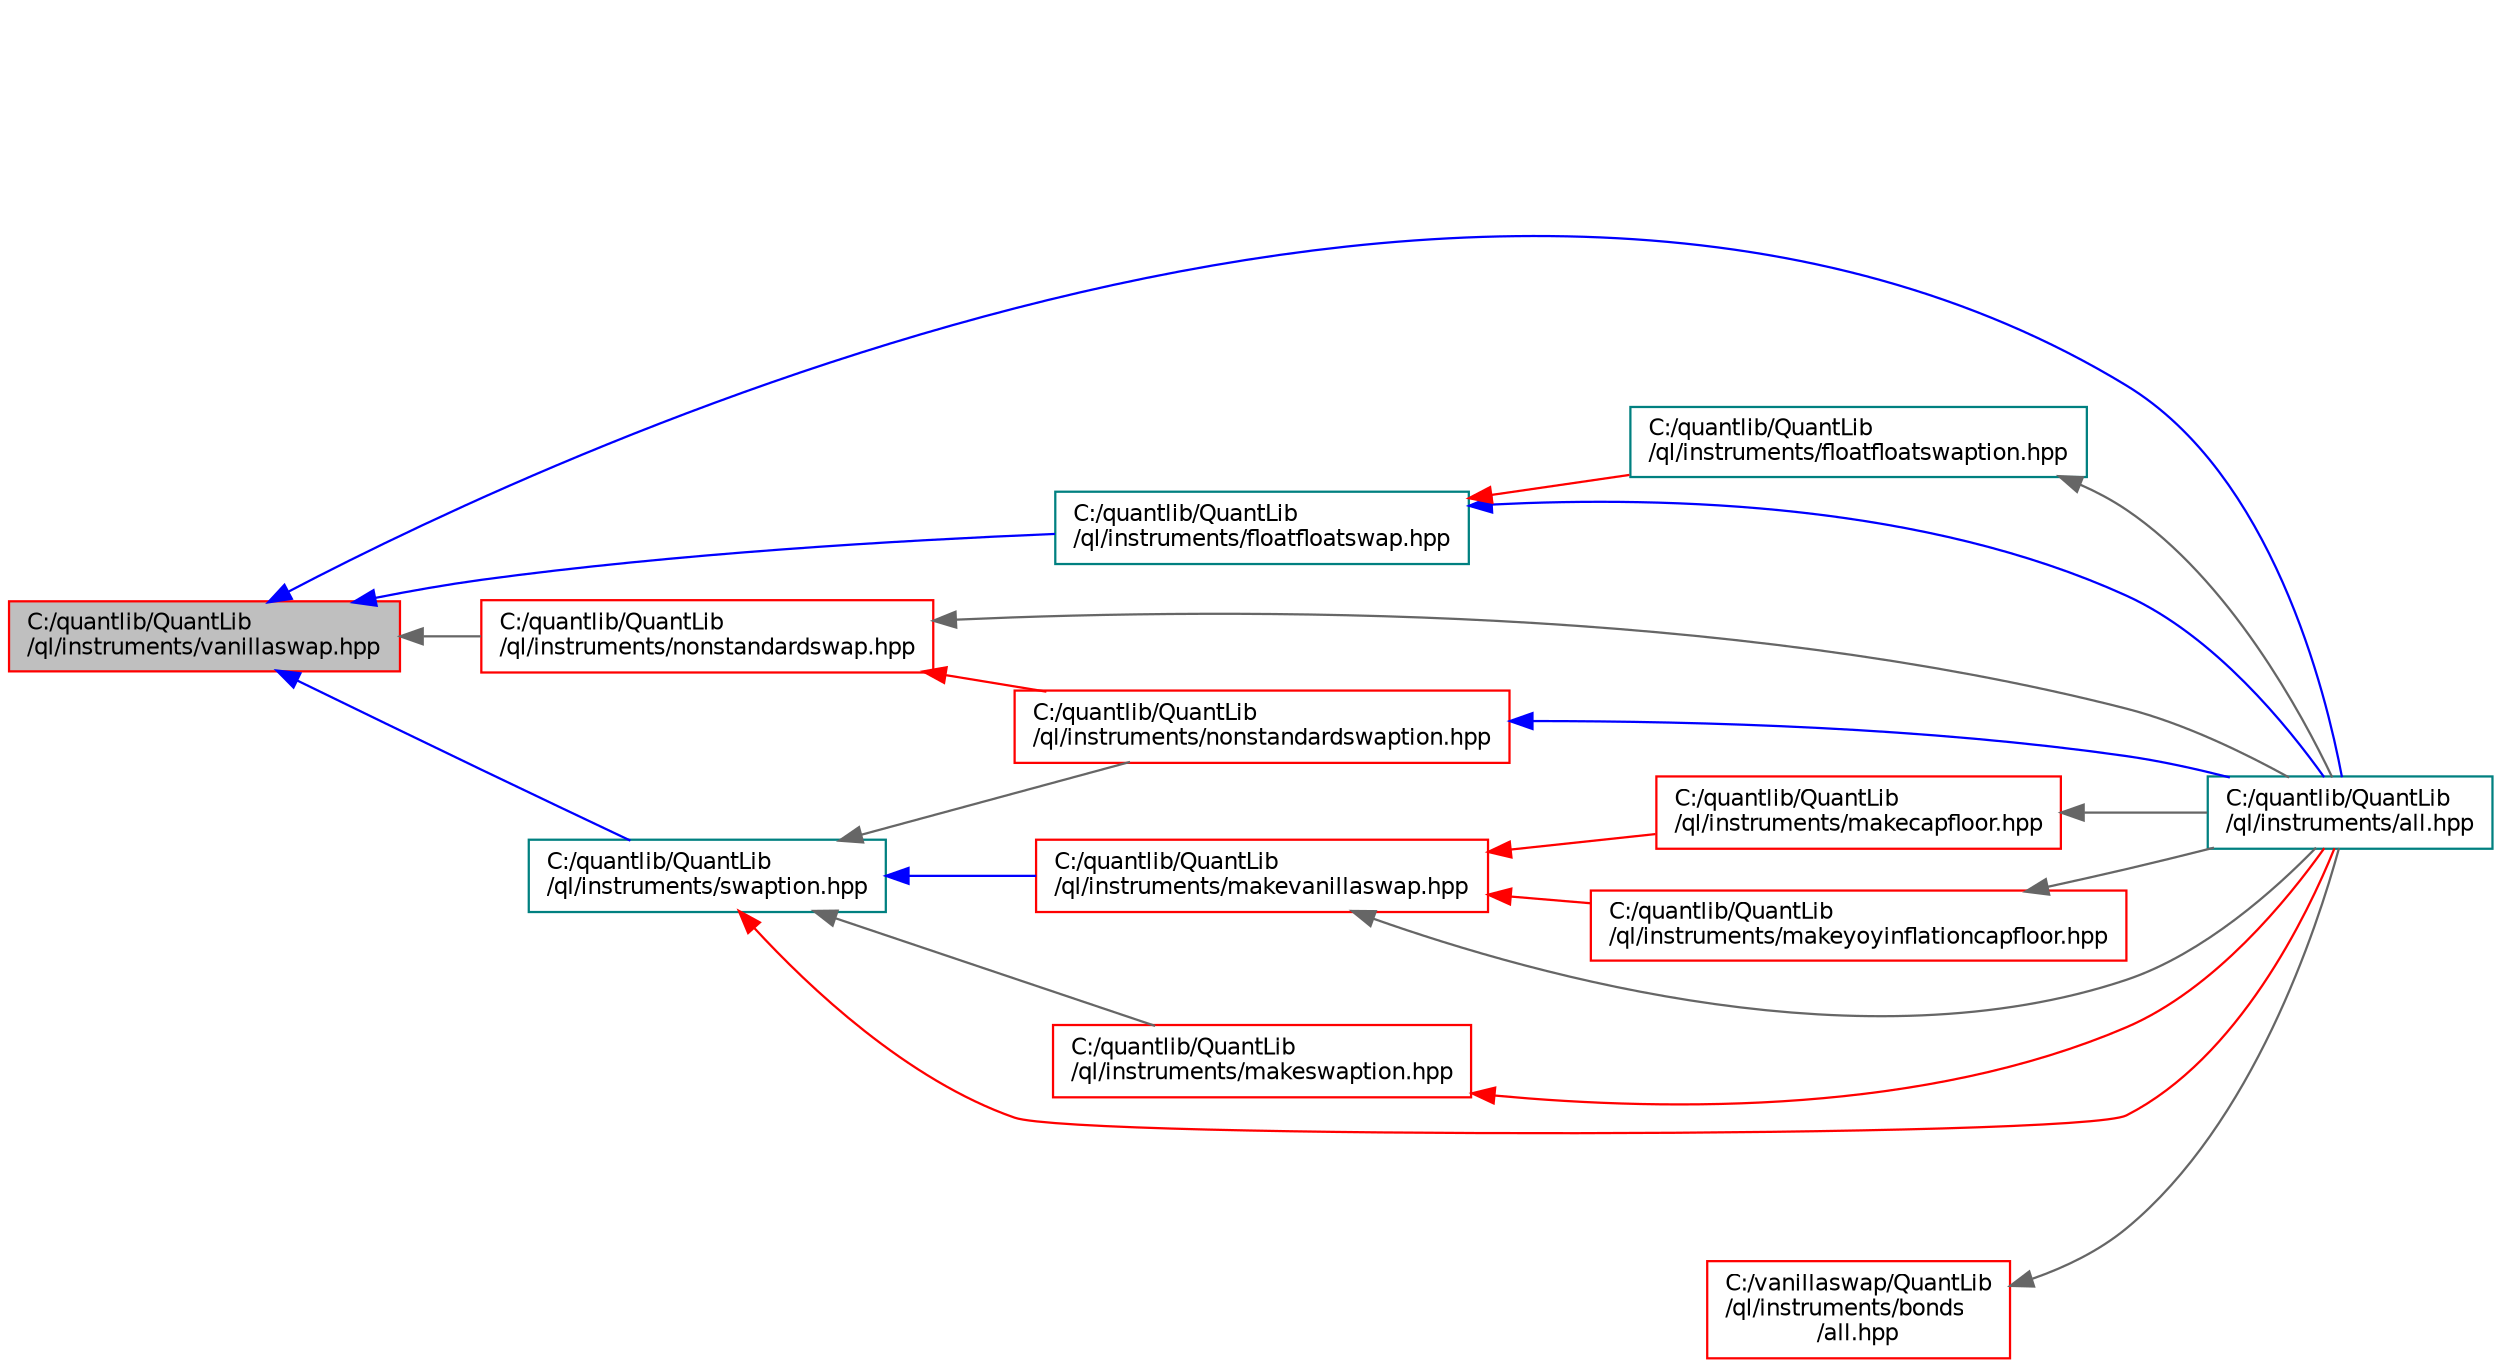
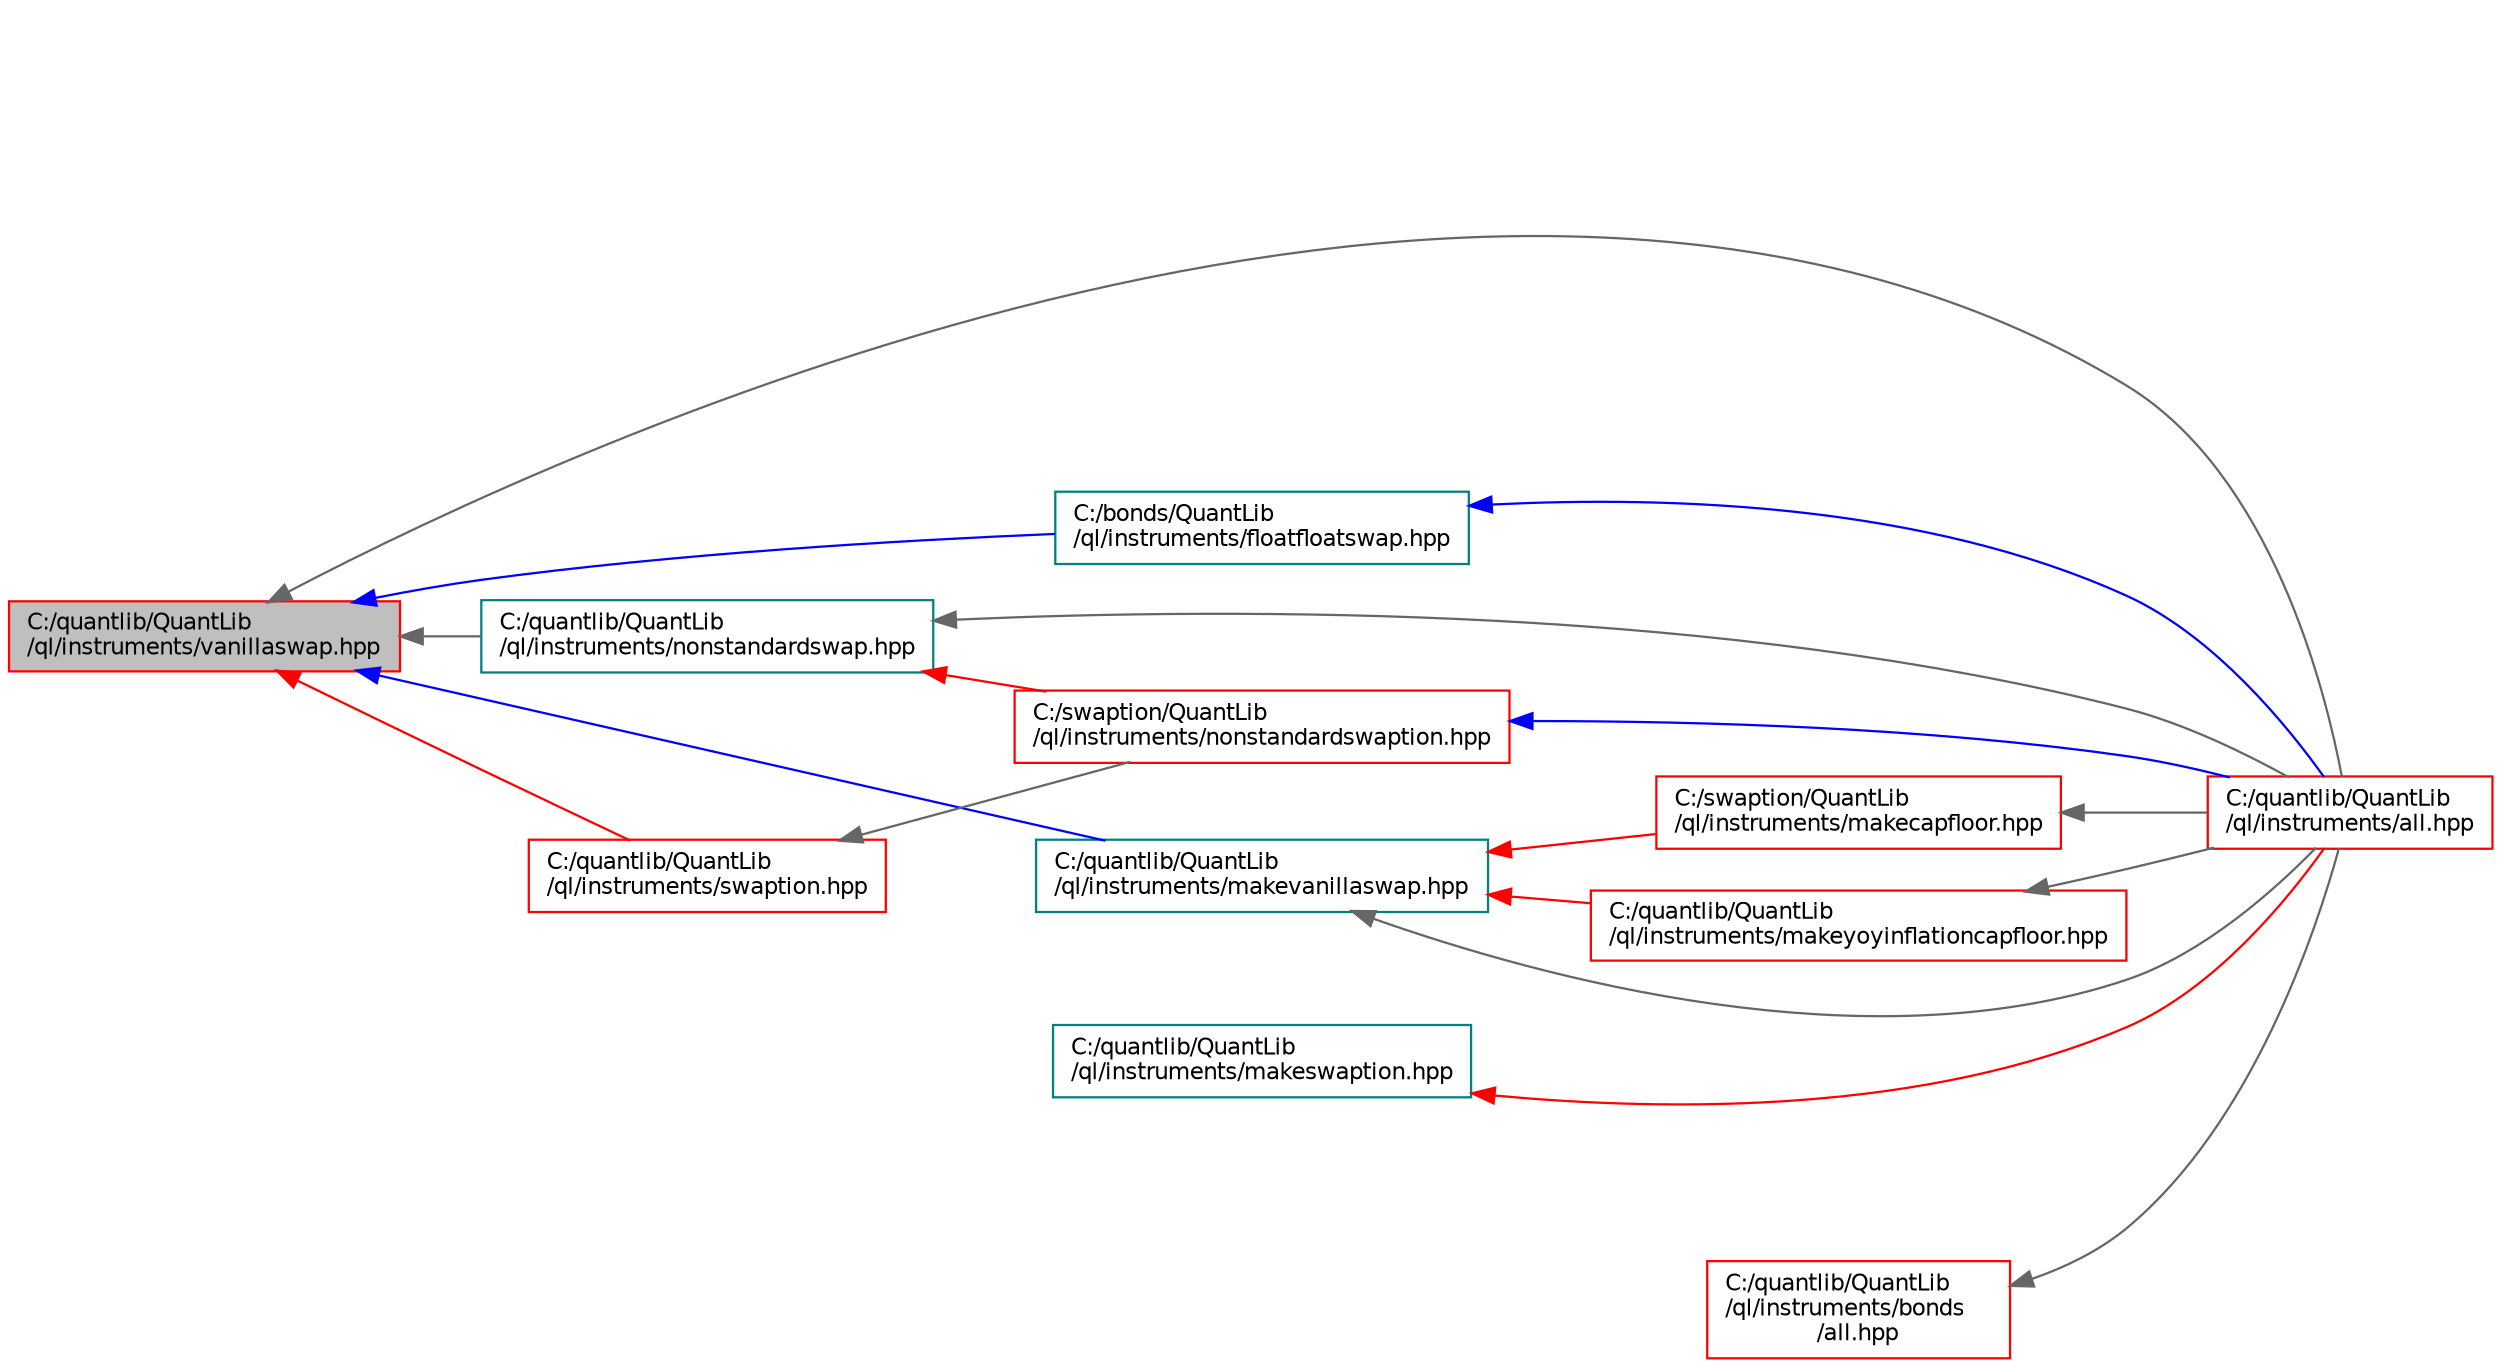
edge "C:/quantlib/QuantLib /ql/instruments/all.hpp" -> "C:/quantlib/QuantLib /ql/instruments/vanillaswap.hpp": color blue -> gray40
node "C:/quantlib/QuantLib /ql/instruments/floatfloatswaption.hpp": removed
node "C:/quantlib/QuantLib /ql/instruments/floatfloatswap.hpp": label "C:/quantlib/QuantLib /ql/instruments/floatfloatswap.hpp" -> "C:/bonds/QuantLib /ql/instruments/floatfloatswap.hpp"
node "C:/quantlib/QuantLib /ql/instruments/nonstandardswap.hpp": color red -> teal
node "C:/quantlib/QuantLib /ql/instruments/nonstandardswaption.hpp": label "C:/quantlib/QuantLib /ql/instruments/nonstandardswaption.hpp" -> "C:/swaption/QuantLib /ql/instruments/nonstandardswaption.hpp"
edge "C:/quantlib/QuantLib /ql/instruments/swaption.hpp" -> "C:/quantlib/QuantLib /ql/instruments/vanillaswap.hpp": color blue -> red
node "C:/quantlib/QuantLib /ql/instruments/makecapfloor.hpp": label "C:/quantlib/QuantLib /ql/instruments/makecapfloor.hpp" -> "C:/swaption/QuantLib /ql/instruments/makecapfloor.hpp"
node "C:/quantlib/QuantLib /ql/instruments/all.hpp": color teal -> red
node "C:/quantlib/QuantLib /ql/instruments/swaption.hpp": color teal -> red
edge "C:/quantlib/QuantLib /ql/instruments/makevanillaswap.hpp" -> "C:/quantlib/QuantLib /ql/instruments/swaption.hpp": now "C:/quantlib/QuantLib /ql/instruments/makevanillaswap.hpp" -> "C:/quantlib/QuantLib /ql/instruments/vanillaswap.hpp"
node "C:/quantlib/QuantLib /ql/instruments/makevanillaswap.hpp": color red -> teal
edge "C:/quantlib/QuantLib /ql/instruments/makeswaption.hpp" -> "C:/quantlib/QuantLib /ql/instruments/swaption.hpp": removed
node "C:/quantlib/QuantLib /ql/instruments/makeswaption.hpp": color red -> teal
edge "C:/quantlib/QuantLib /ql/instruments/all.hpp" -> "C:/quantlib/QuantLib /ql/instruments/swaption.hpp": removed
node "C:/vanillaswap/QuantLib /ql/instruments/bonds /all.hpp": label "C:/vanillaswap/QuantLib /ql/instruments/bonds /all.hpp" -> "C:/quantlib/QuantLib /ql/instruments/bonds /all.hpp"
